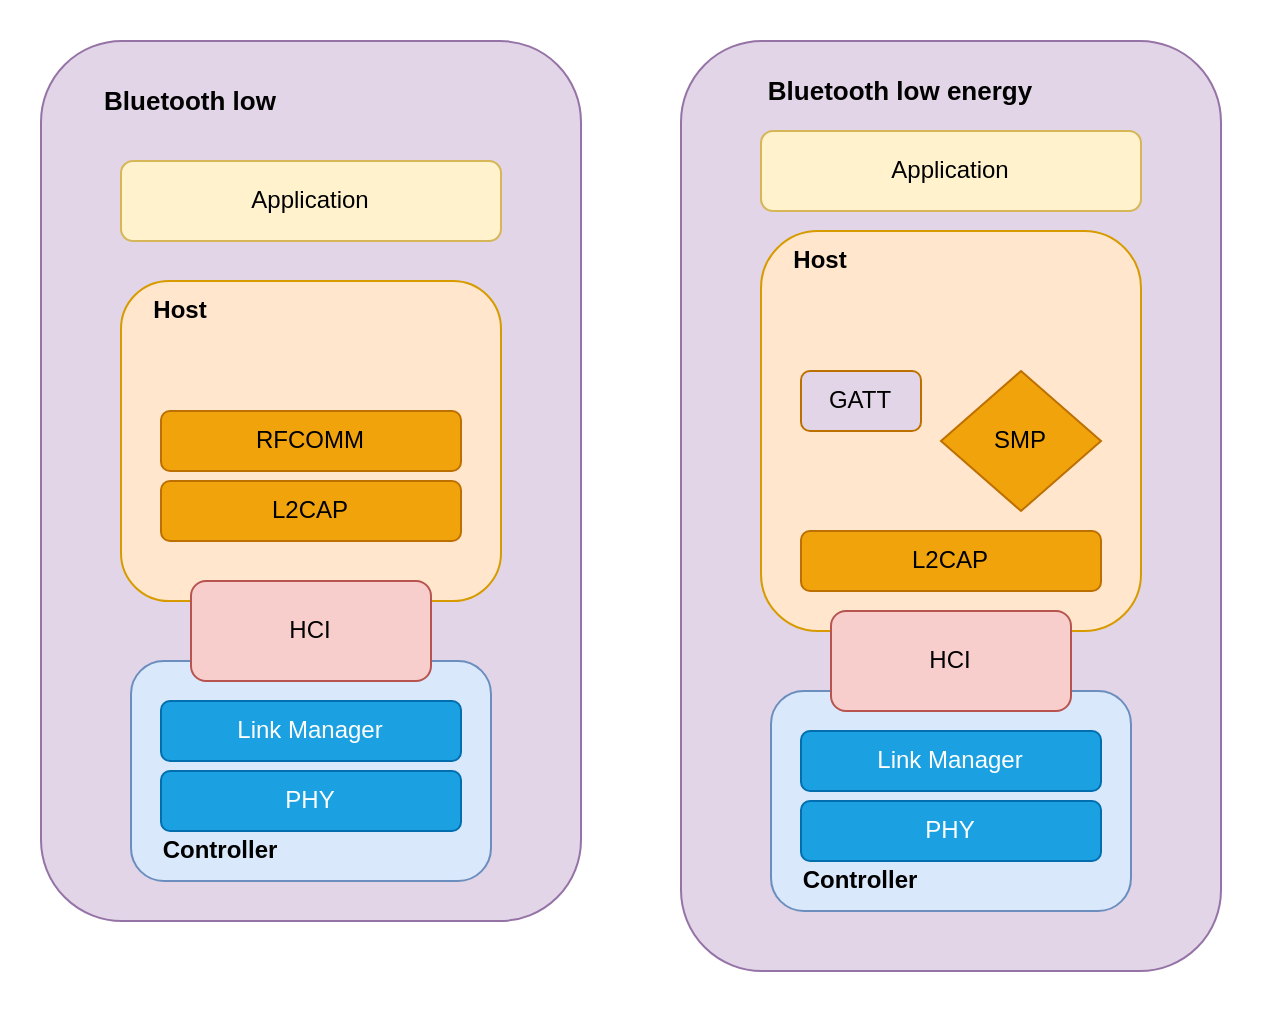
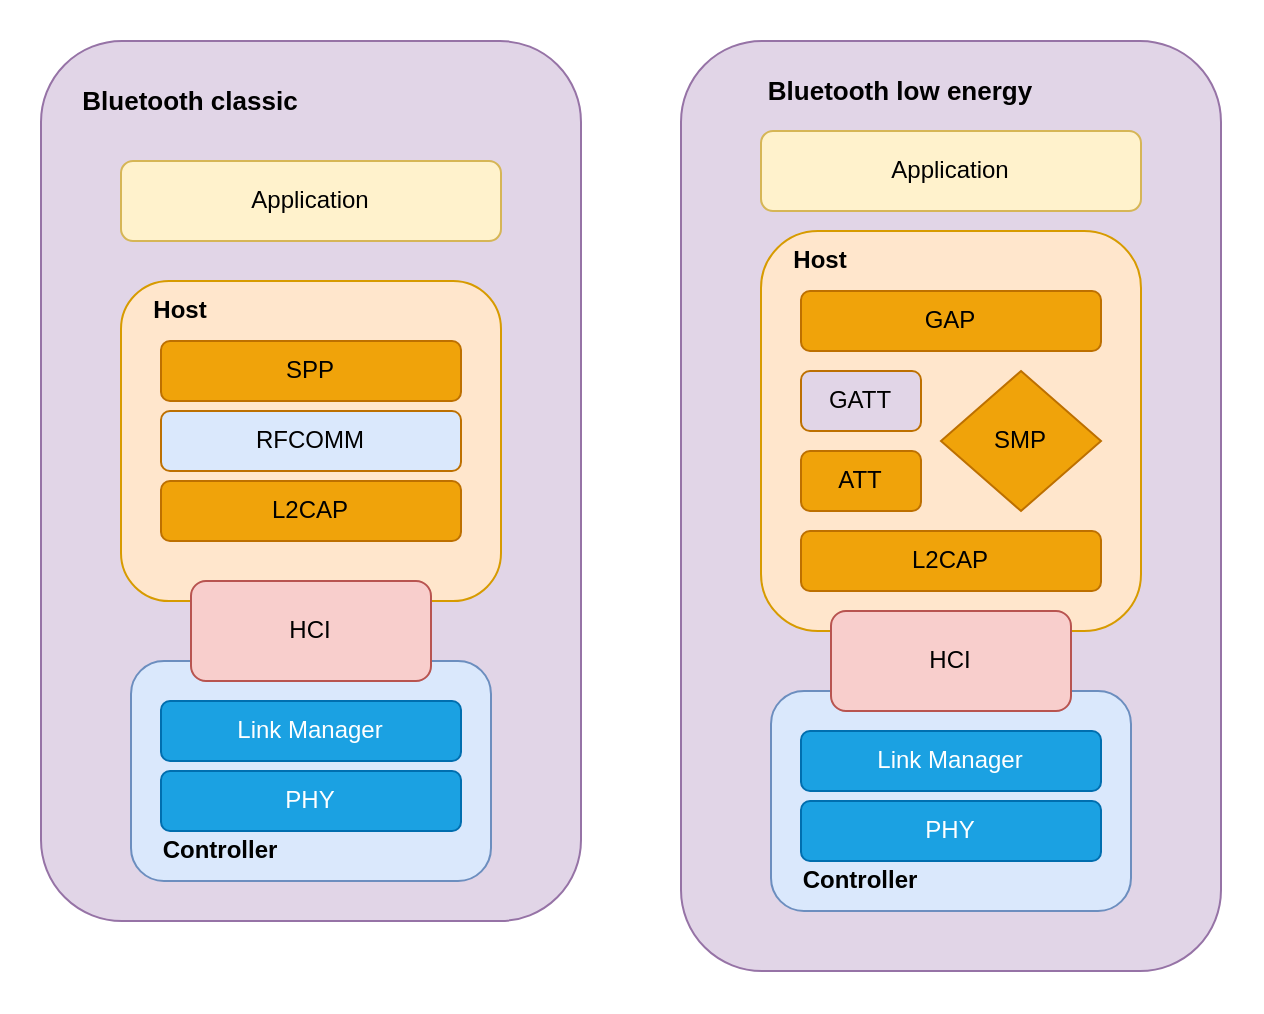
node "Bluetooth low": label "Bluetooth low" -> "Bluetooth classic"
node "GAP": added
node "SPP": added
node "RFCOMM": fillcolor #f0a30a -> #dae8fc
node "ATT": added
